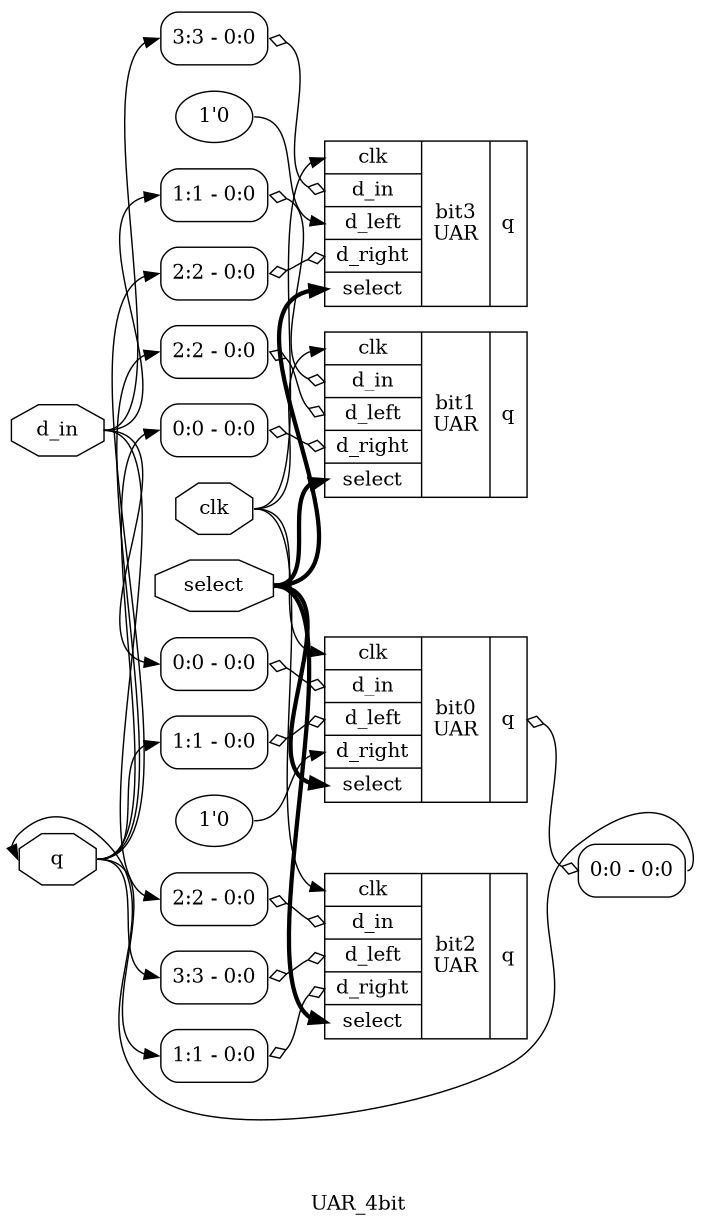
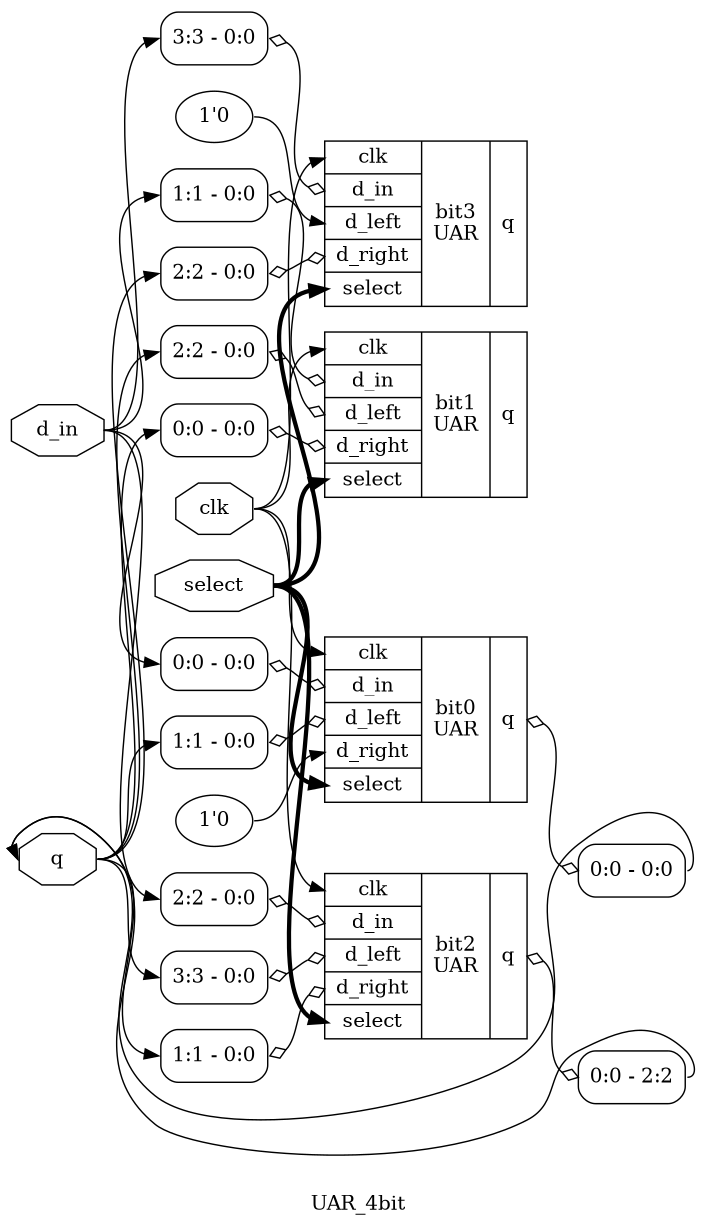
node "0:0 - 2:2": added
